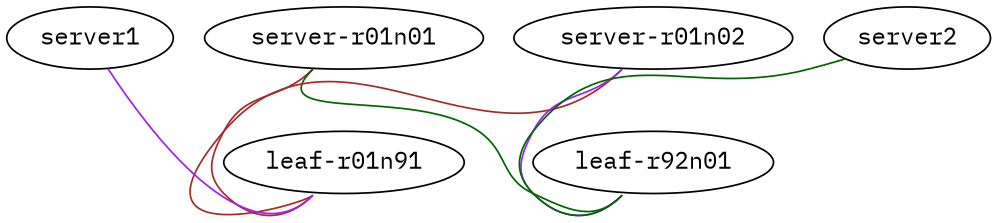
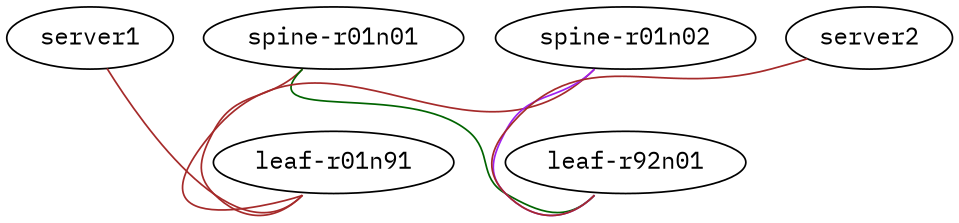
node "server-r01n01": label "server-r01n01" -> "spine-r01n01"
node "server-r01n02": label "server-r01n02" -> "spine-r01n02"
edge "server2" -- "leaf-r92n01": color darkgreen -> brown
edge "server1" -- "leaf-r01n91": color purple -> brown
